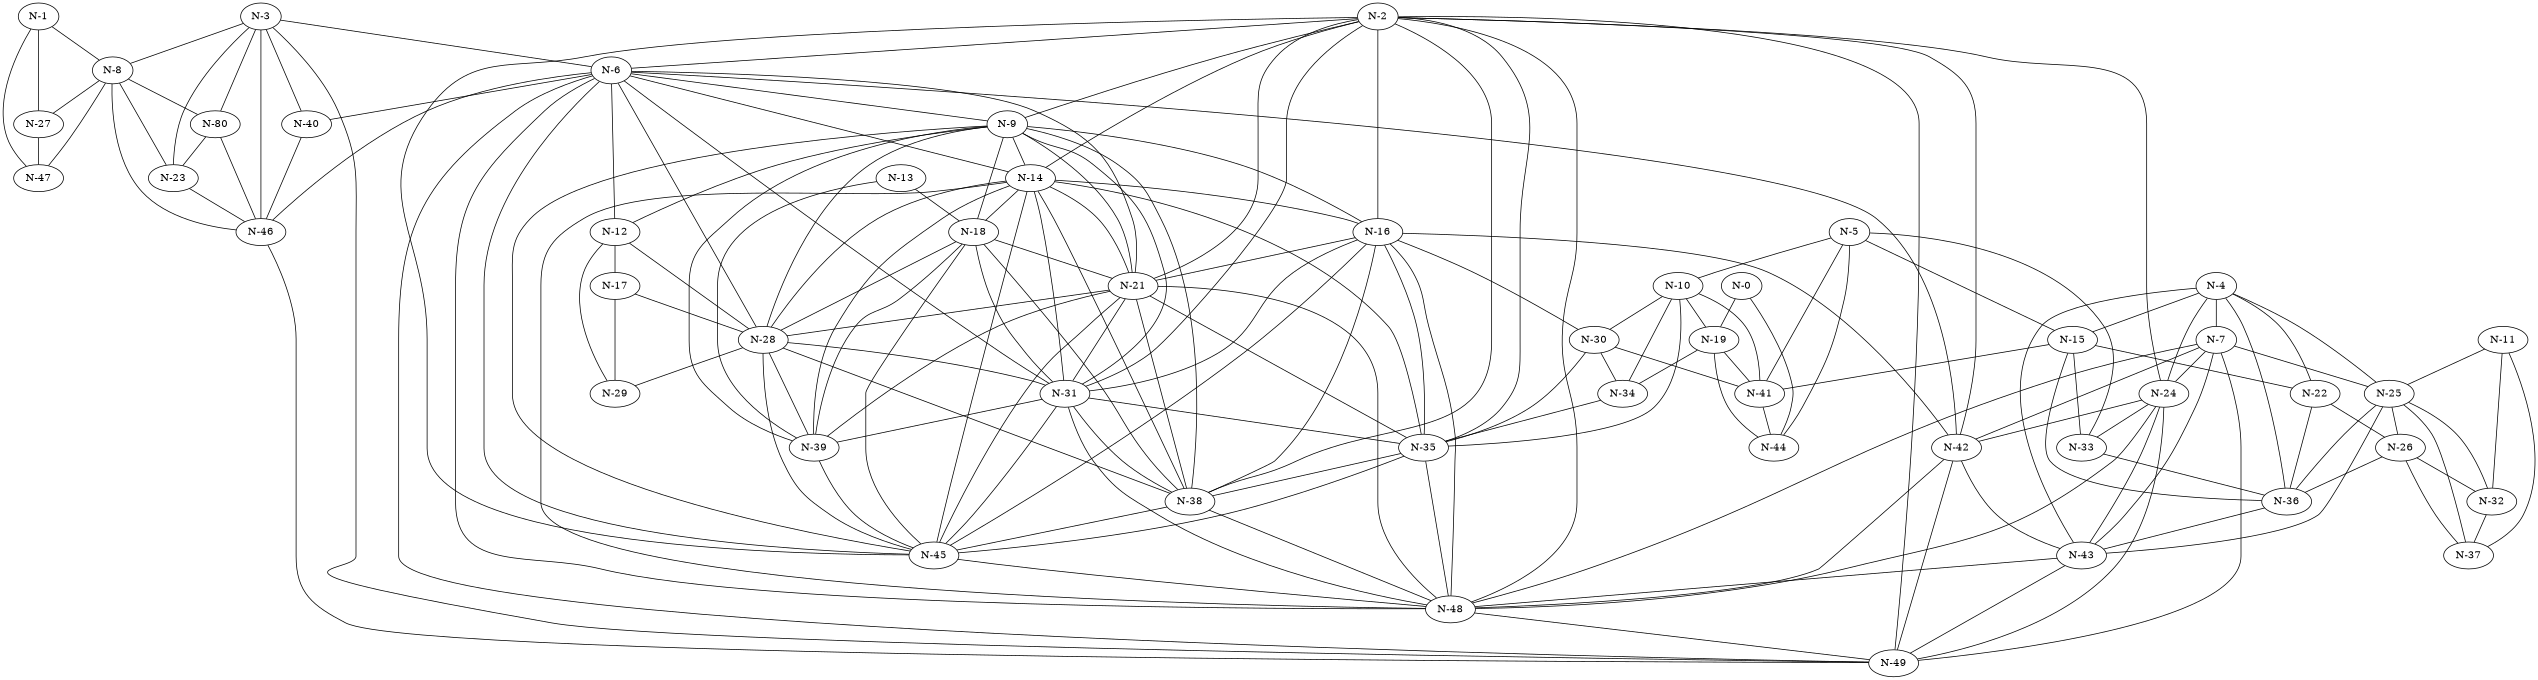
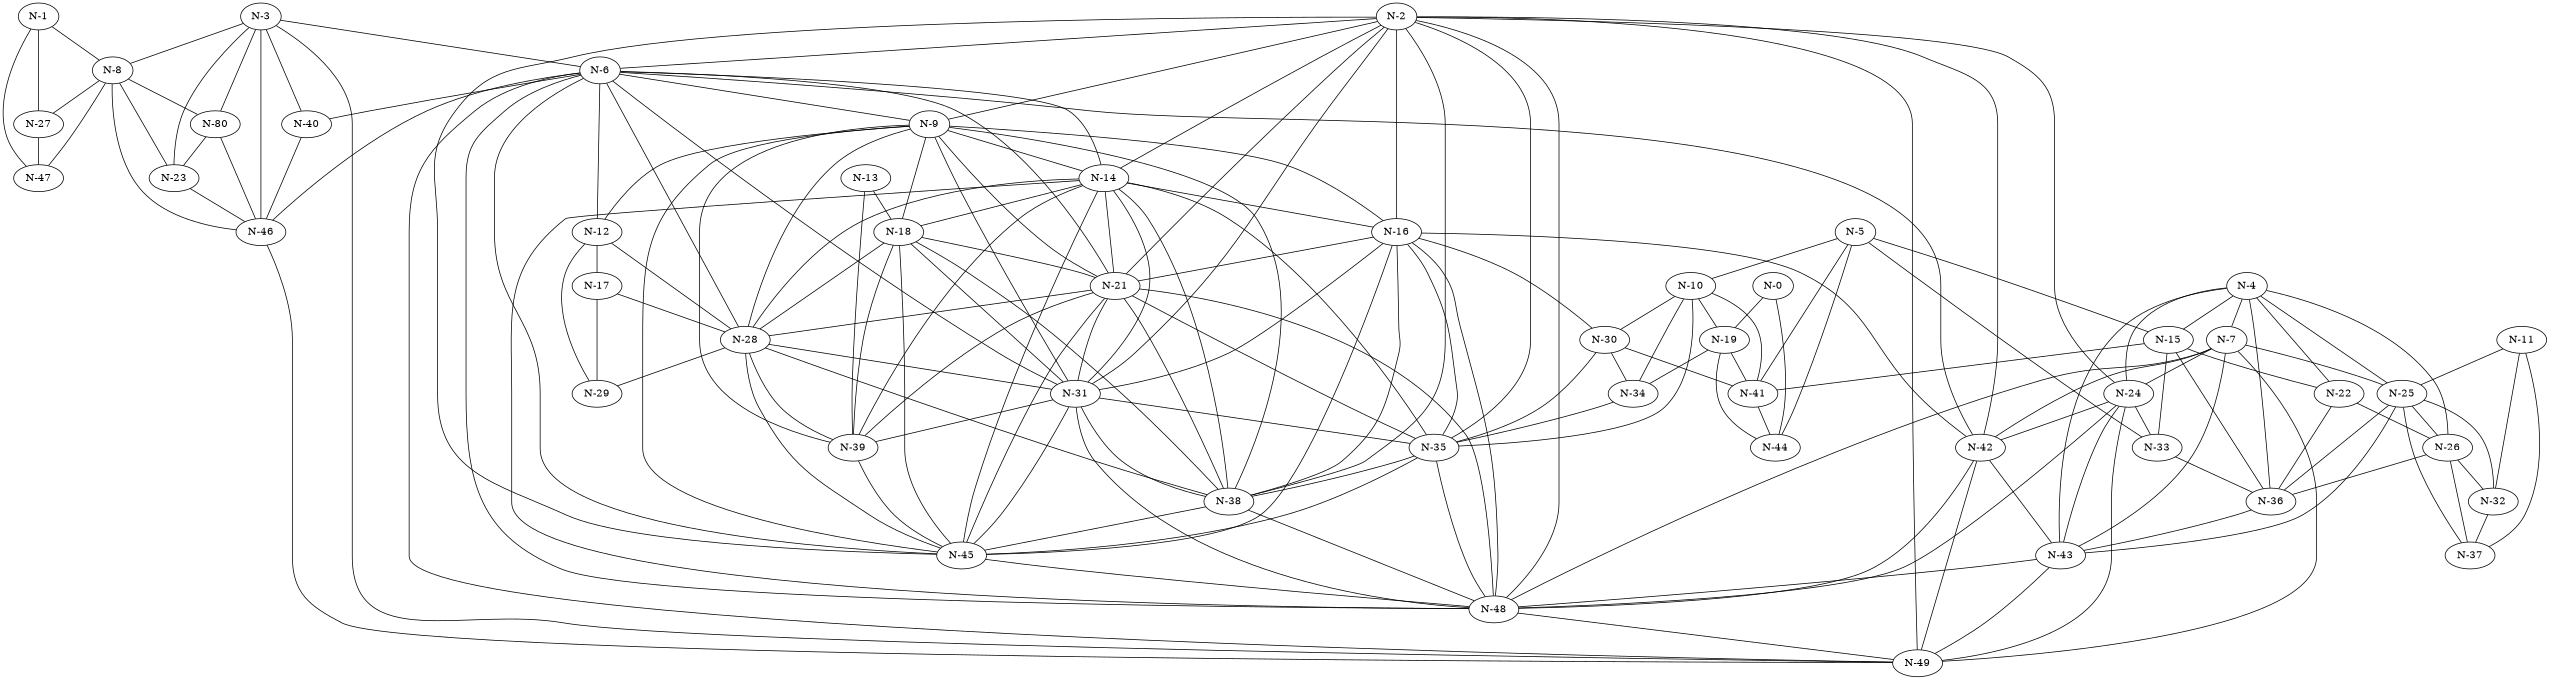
edge "N-4" -- "N-26": added
